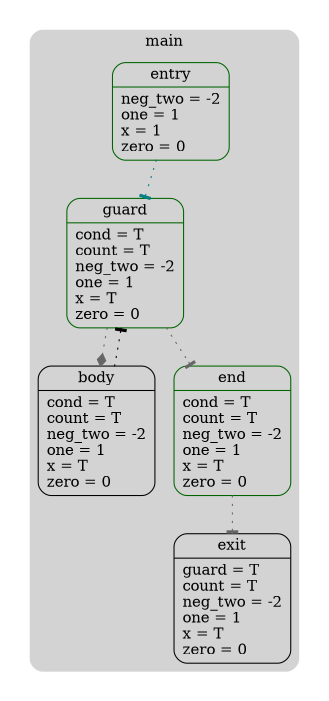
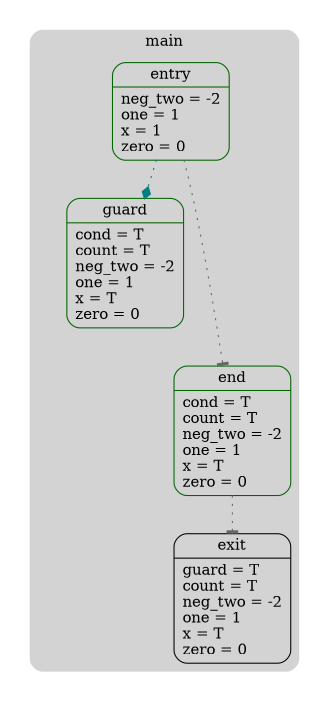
edge "entry" -> "guard": arrowhead tee -> diamond
edge "guard" -> "end": now "entry" -> "end"
node "body": removed
